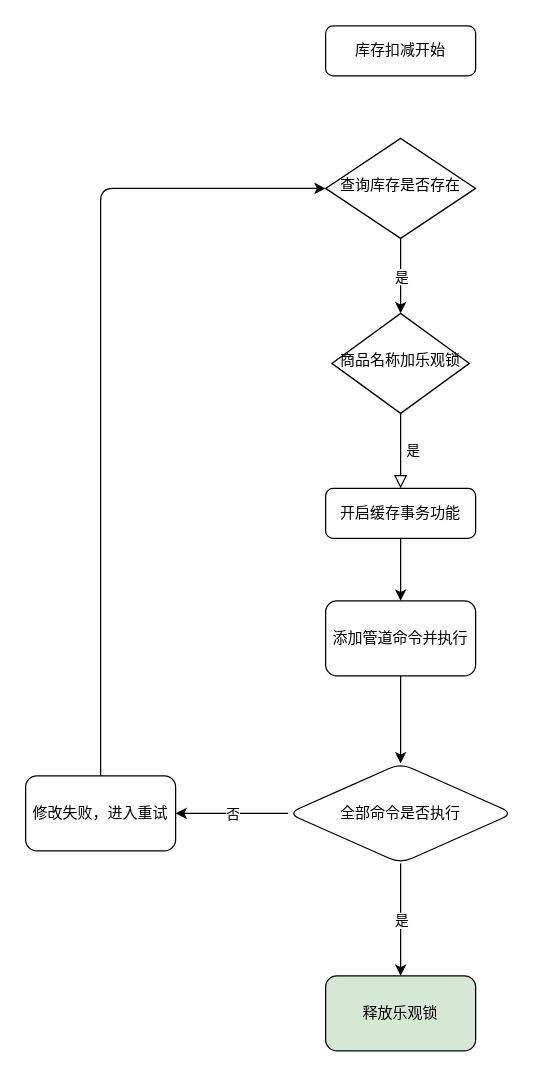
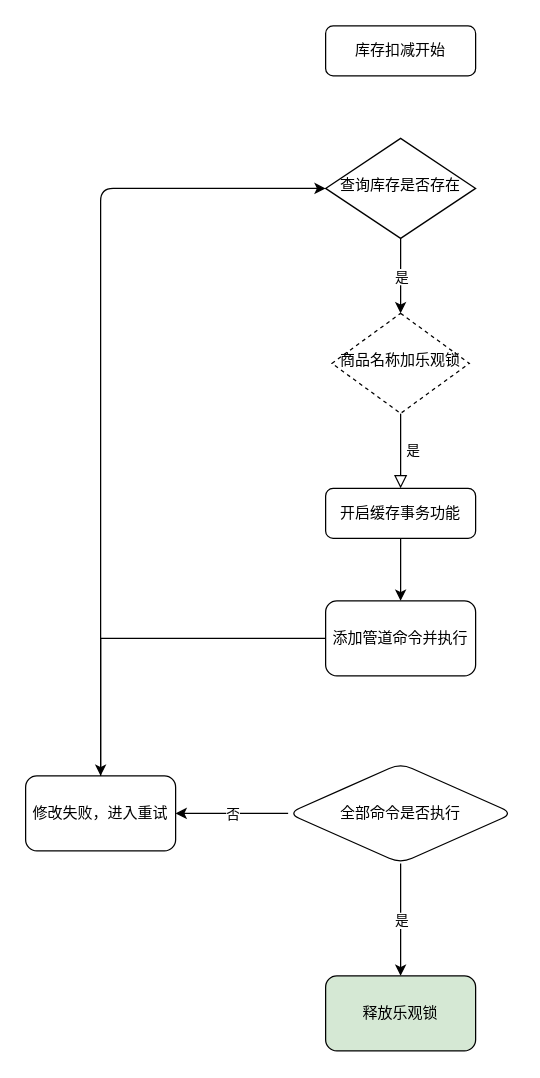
node "商品名称加乐观锁": style solid -> dashed
edge "添加管道命令并执行" -> "全部命令是否执行": now "添加管道命令并执行" -> "修改失败，进入重试"
